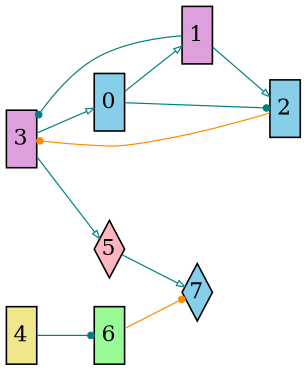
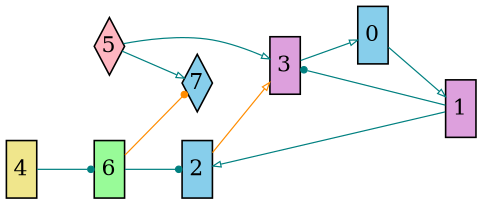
edge "0" -> "2": now "6" -> "2"
edge "2" -> "3": arrowhead dot -> onormal
edge "3" -> "5": reversed
